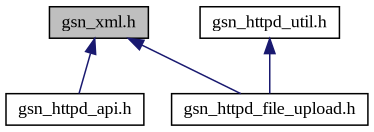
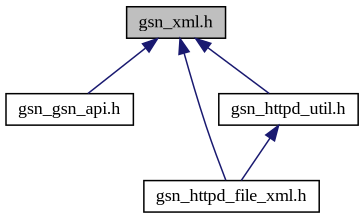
edge "gsn_httpd_util.h" -> "gsn_xml.h": added
node "gsn_httpd_api.h": label "gsn_httpd_api.h" -> "gsn_gsn_api.h"
node "gsn_httpd_file_upload.h": label "gsn_httpd_file_upload.h" -> "gsn_httpd_file_xml.h"
